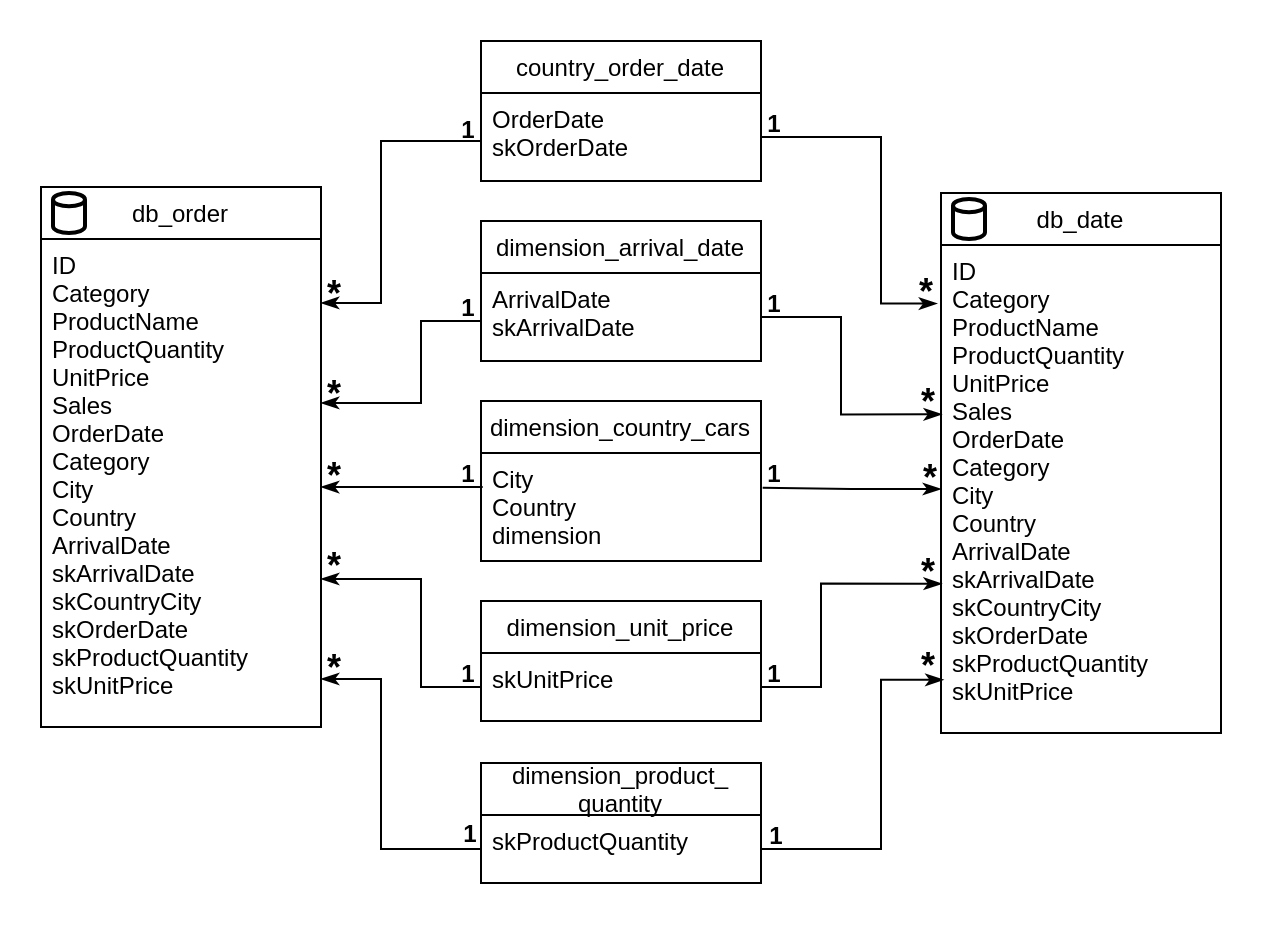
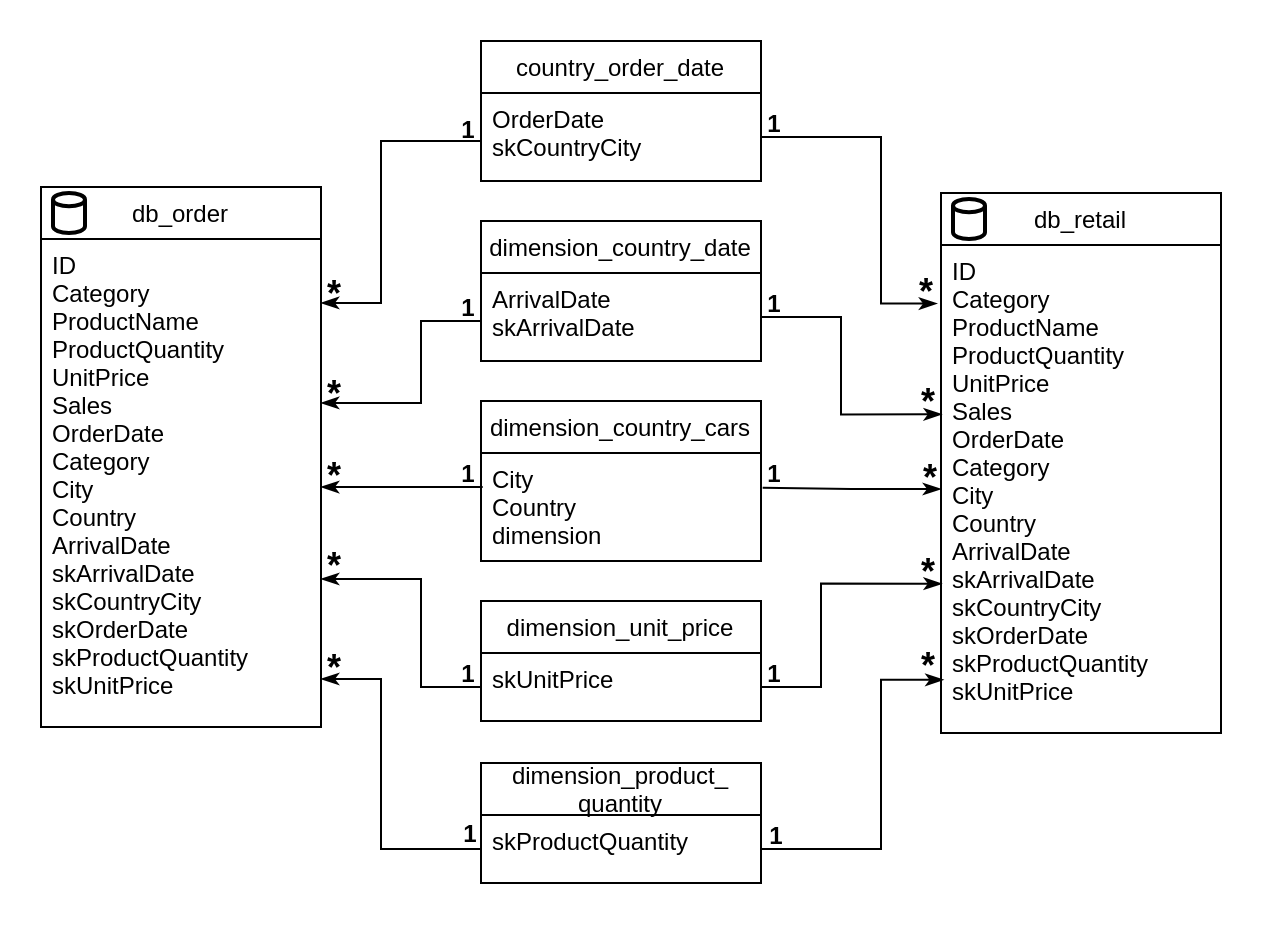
node "OrderDate skOrderDate": label "OrderDate skOrderDate" -> "OrderDate skCountryCity"
node "db_date": label "db_date" -> "db_retail"
node "dimension_arrival_date": label "dimension_arrival_date" -> "dimension_country_date"
